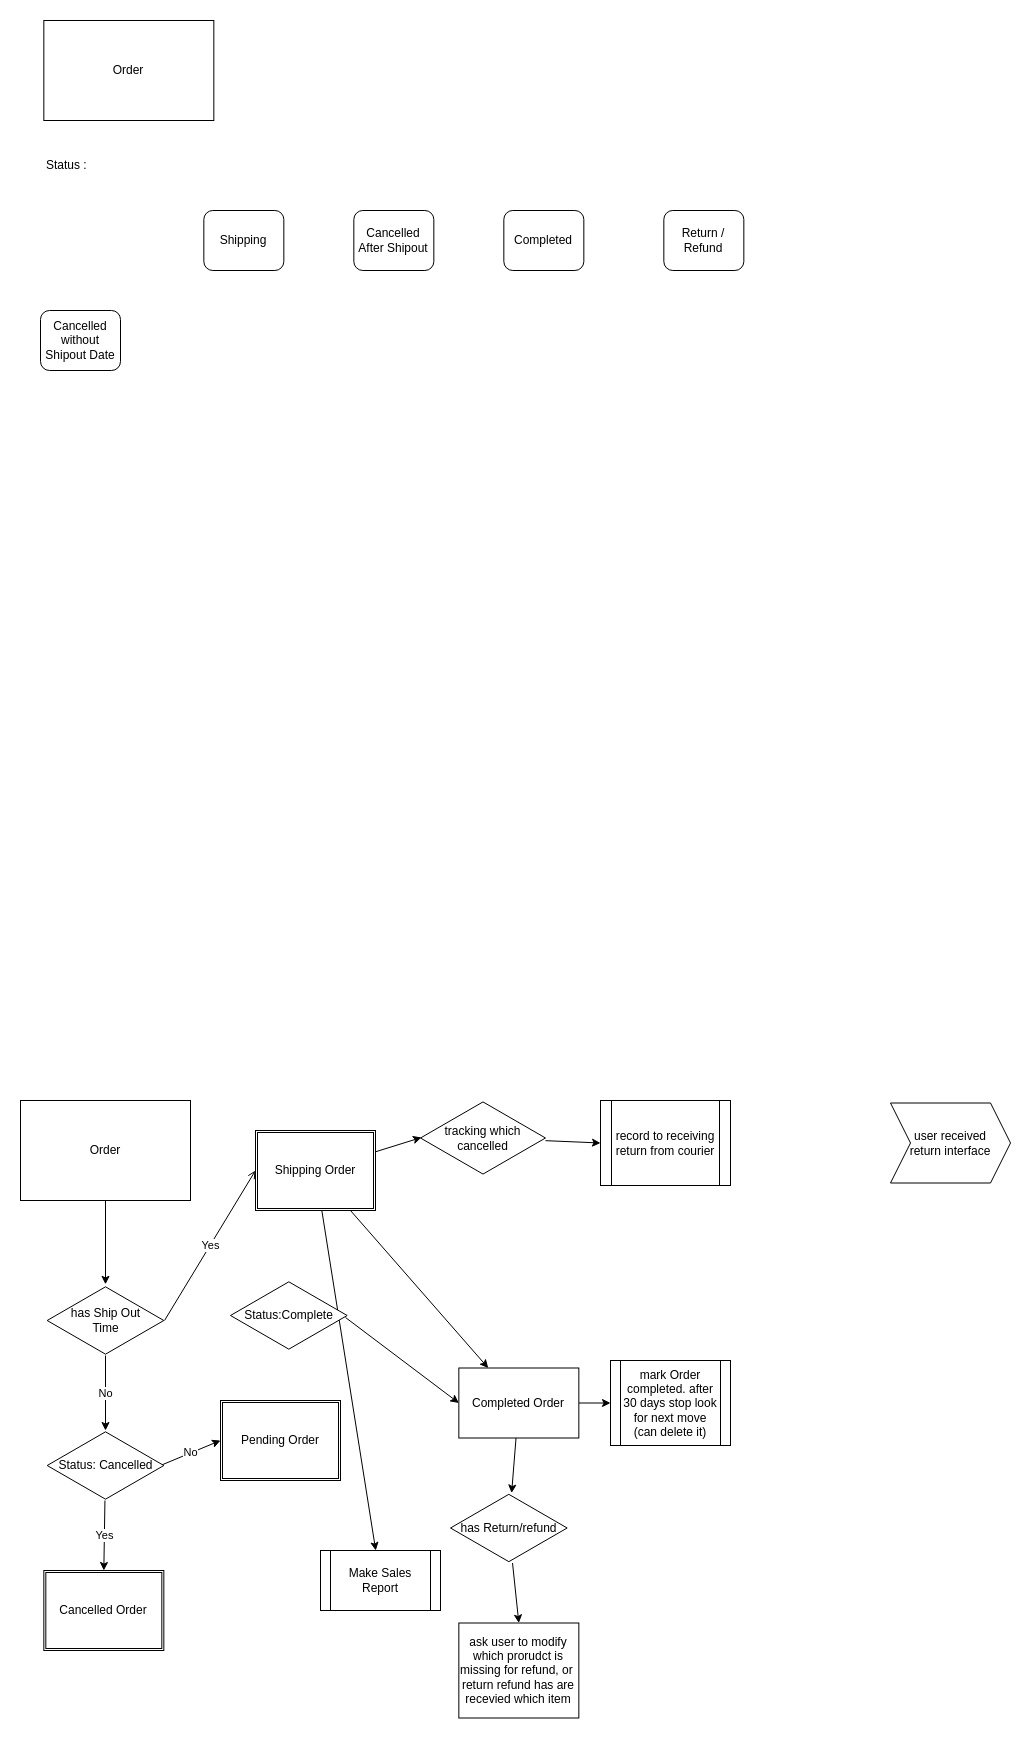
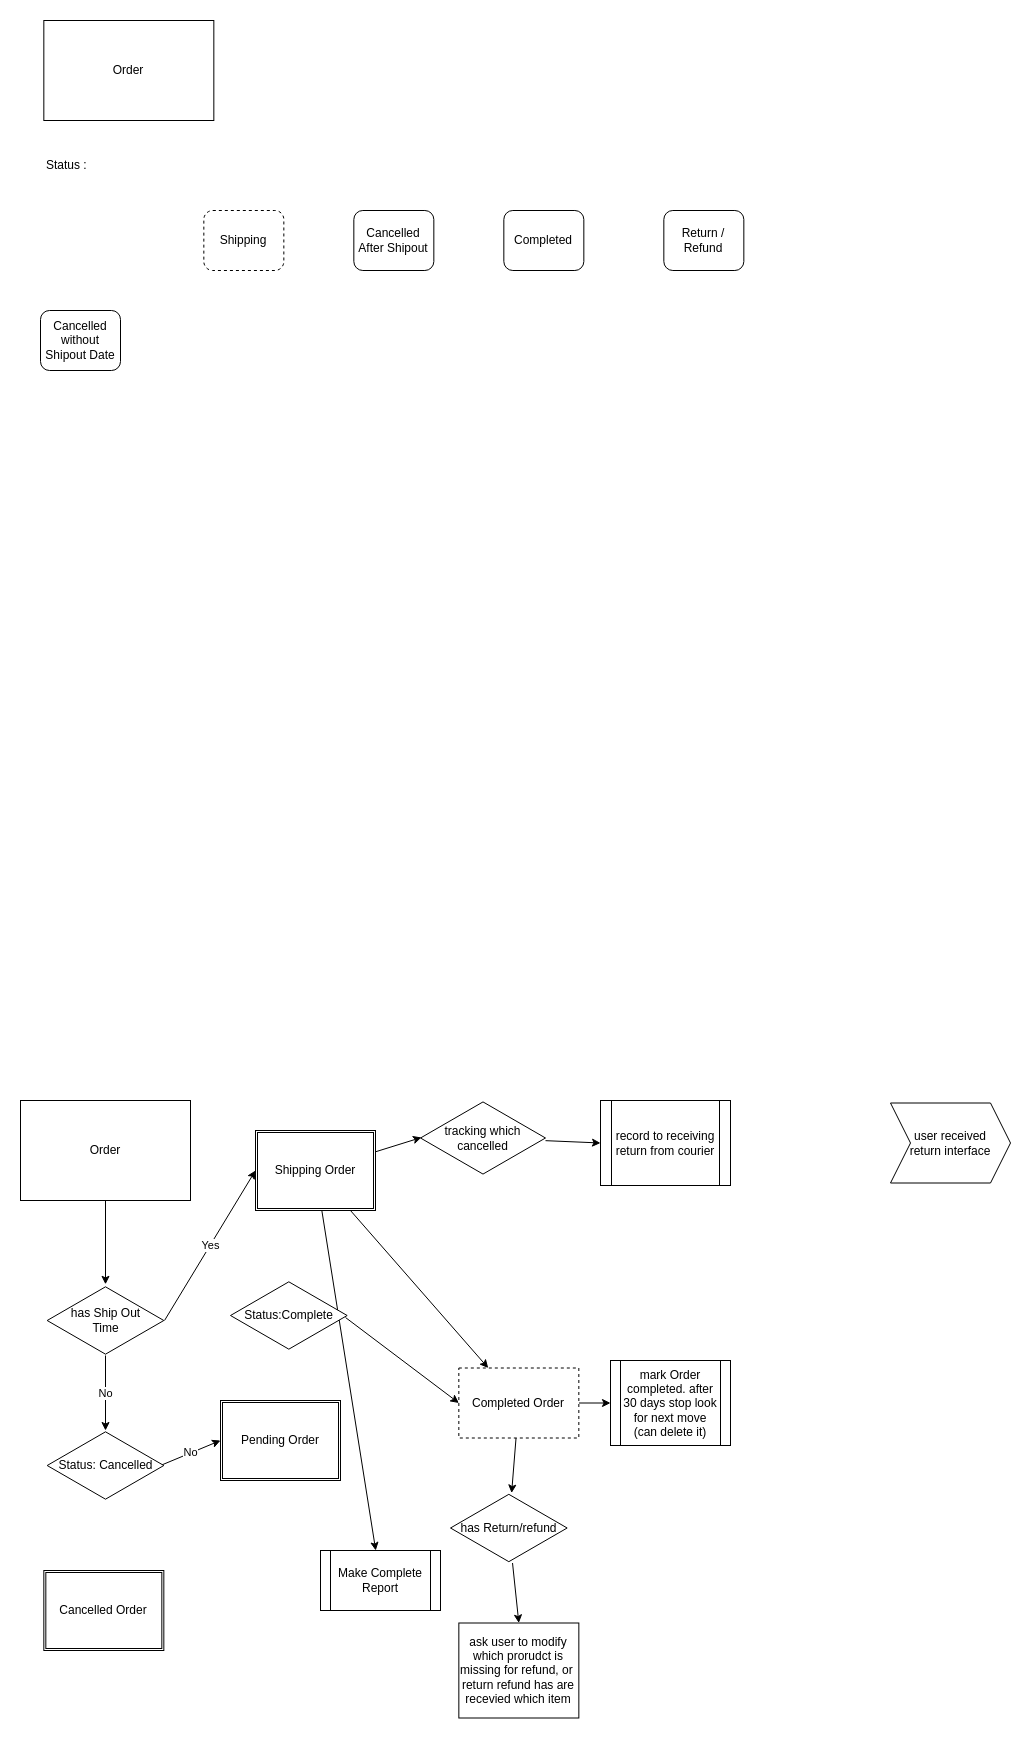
node "Shipping": style solid -> dashed
edge "has Ship Out Time" -> "Shipping Order": arrowhead open -> classic
node "Completed Order": style solid -> dashed
edge "Status: Cancelled" -> "Cancelled Order": removed, label "Yes"
node "Make Sales Report": label "Make Sales Report" -> "Make Complete Report"
